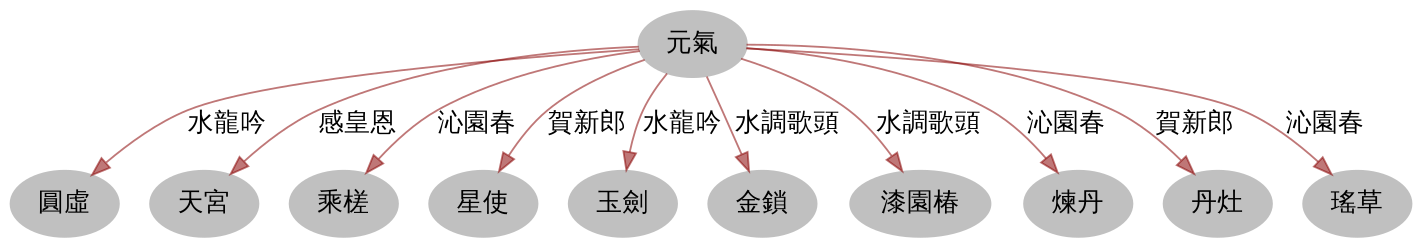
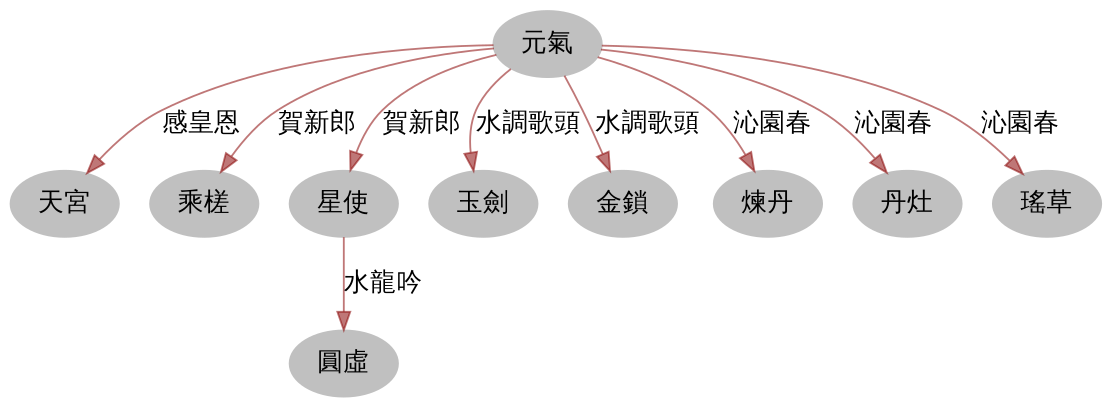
edge "元氣" -> "圓虛": now "星使" -> "圓虛"
edge "元氣" -> "乘槎": label "沁園春" -> "賀新郎"
edge "元氣" -> "玉劍": label "水龍吟" -> "水調歌頭"
edge "元氣" -> "丹灶": label "賀新郎" -> "沁園春"
node "漆園椿": removed
